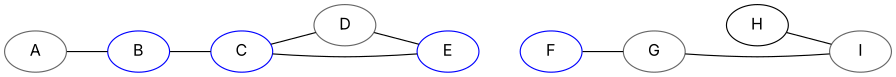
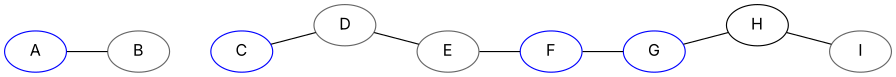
node "A": color gray40 -> blue
node "B": color blue -> gray40
edge "B" -- "C": removed
node "E": color blue -> gray40
node "G": color gray40 -> blue
edge "C" -- "E": now "F" -- "E"
edge "G" -- "I": now "G" -- "H"
